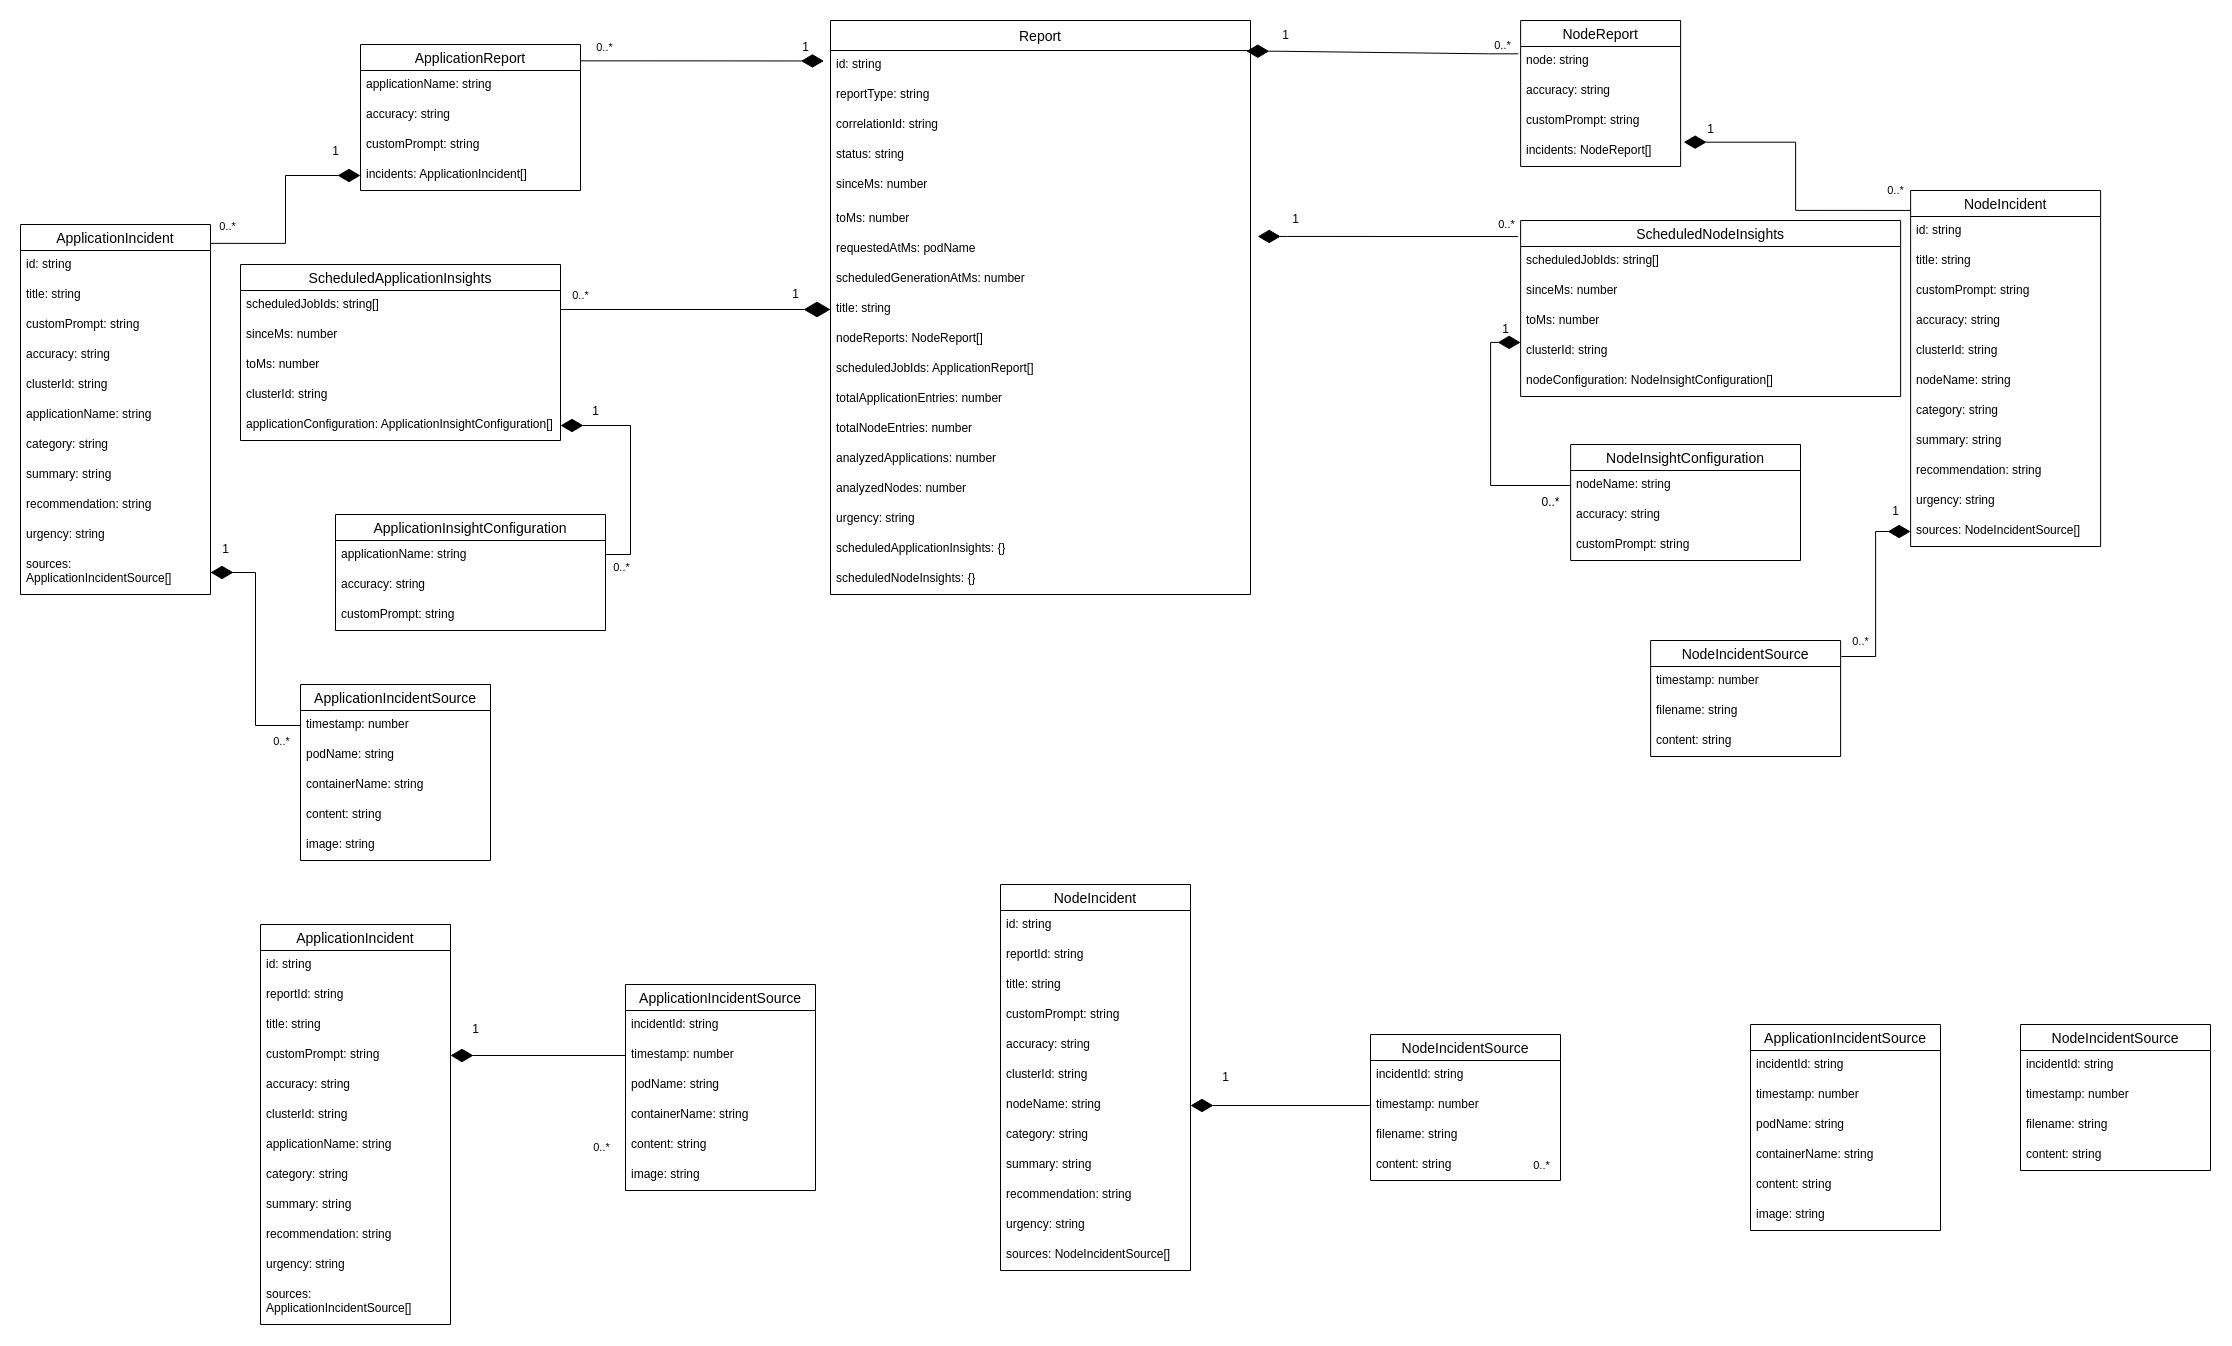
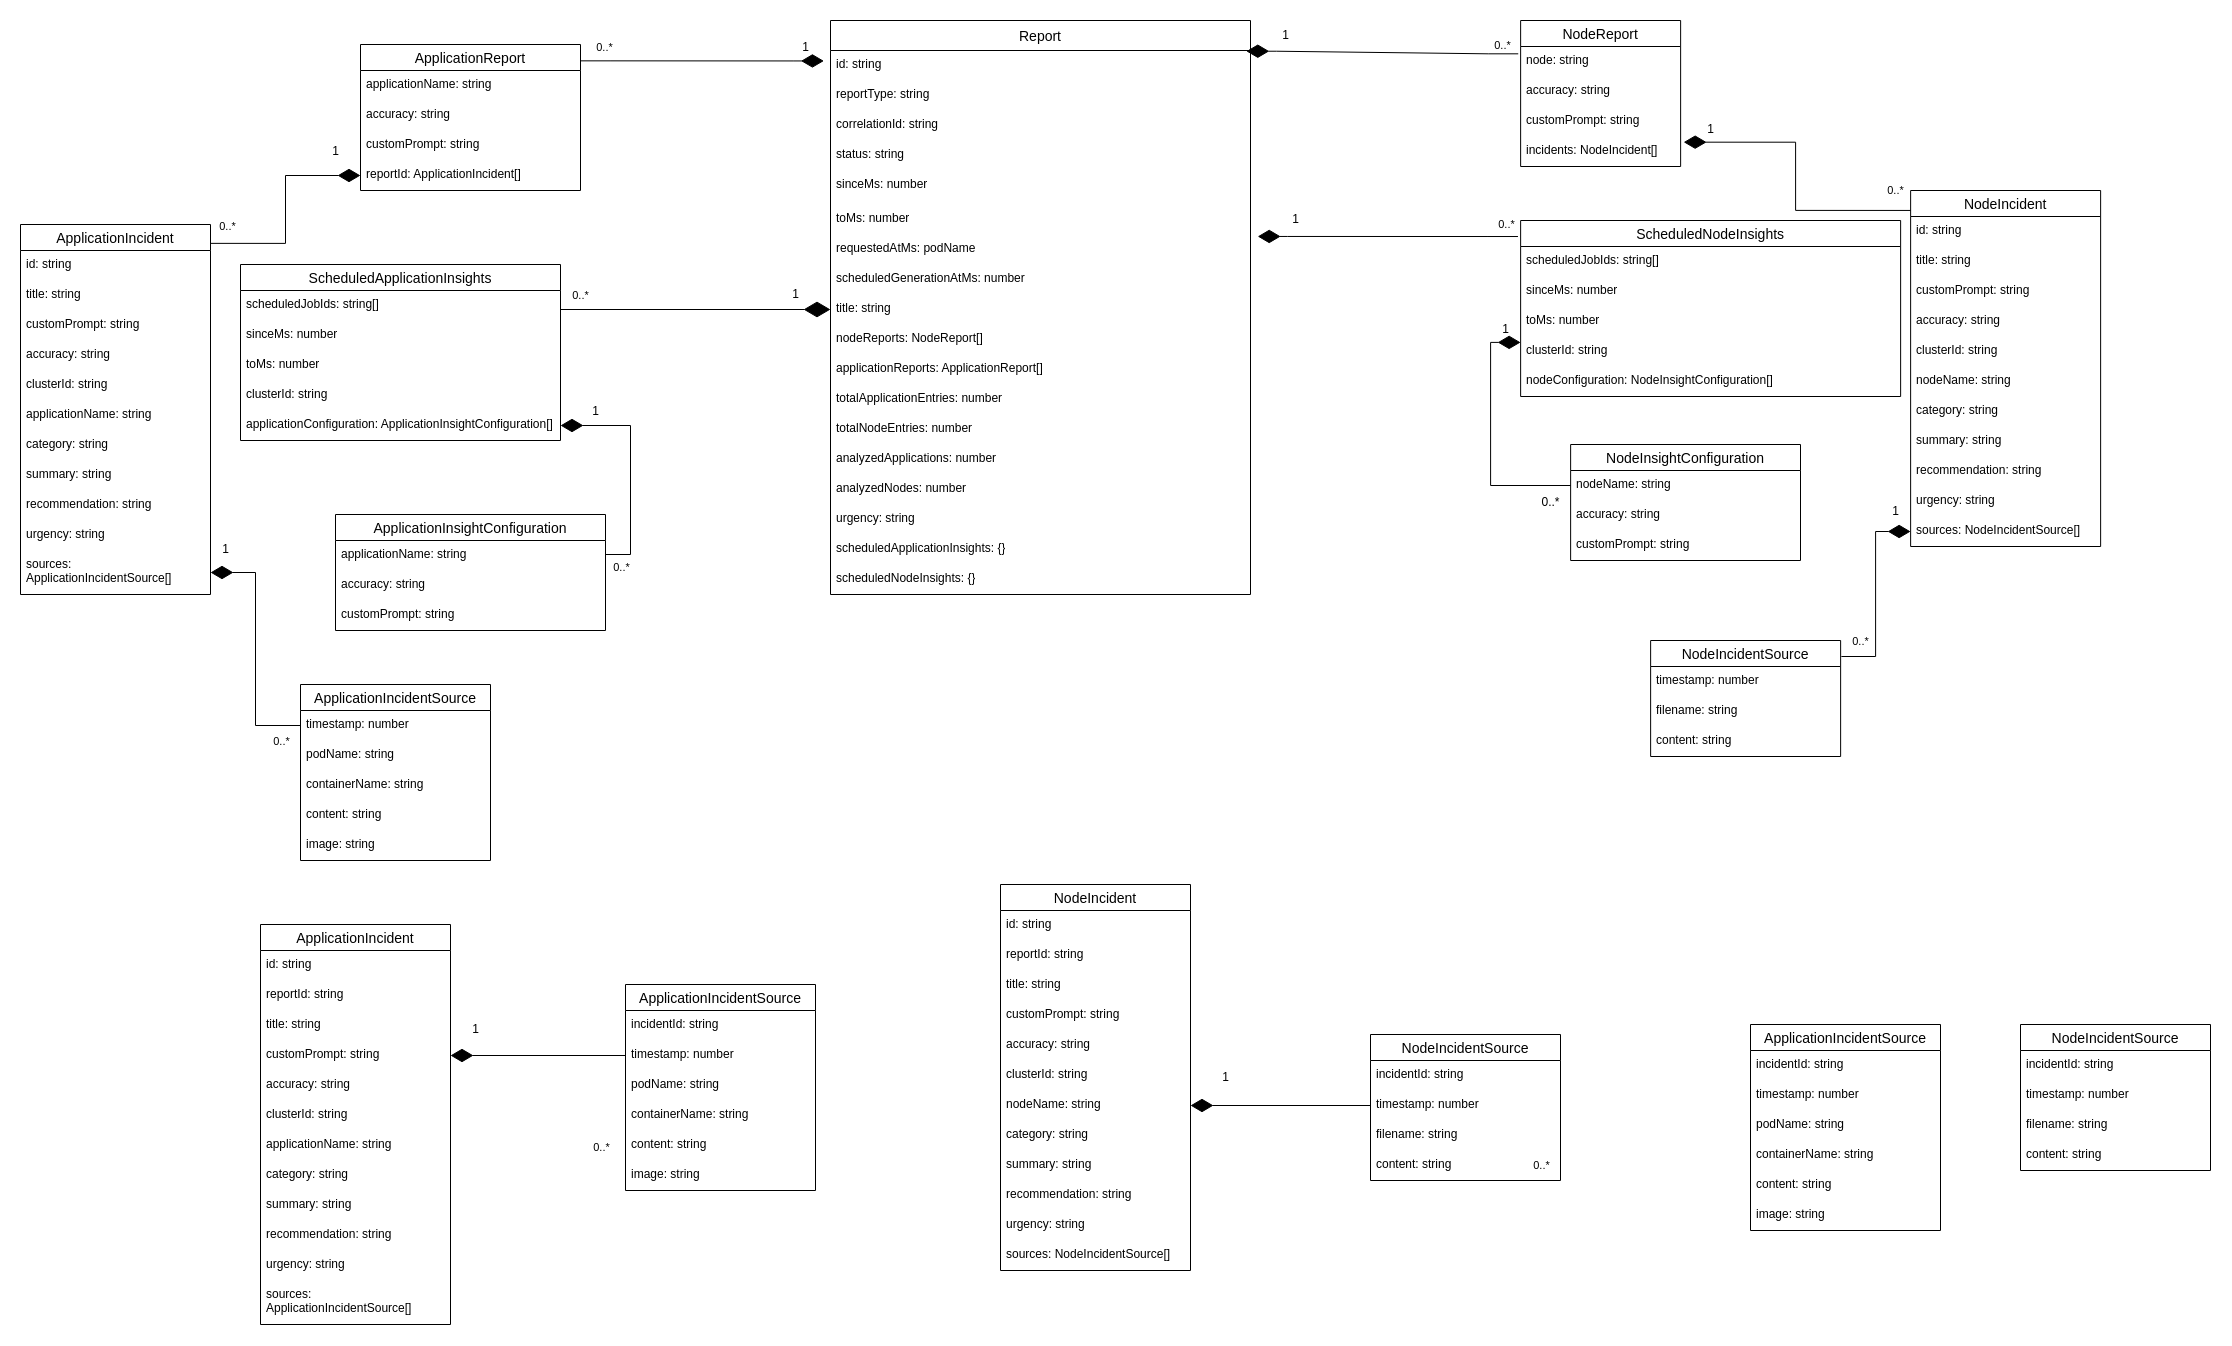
node "incidents: NodeReport[]": label "incidents: NodeReport[]" -> "incidents: NodeIncident[]"
node "incidents: ApplicationIncident[]": label "incidents: ApplicationIncident[]" -> "reportId: ApplicationIncident[]"
node "scheduledJobIds: ApplicationReport[]": label "scheduledJobIds: ApplicationReport[]" -> "applicationReports: ApplicationReport[]"
